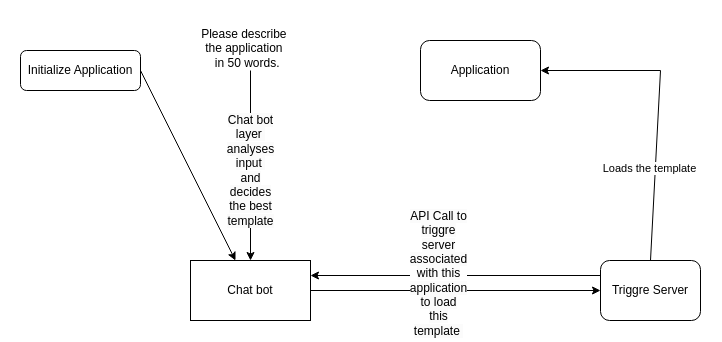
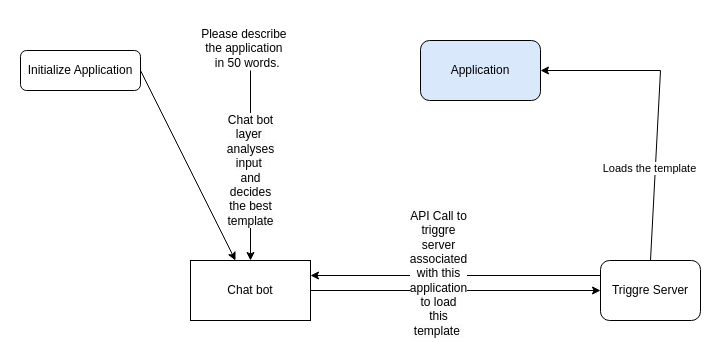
node "Application": fillcolor #ffffff -> #dae8fc
